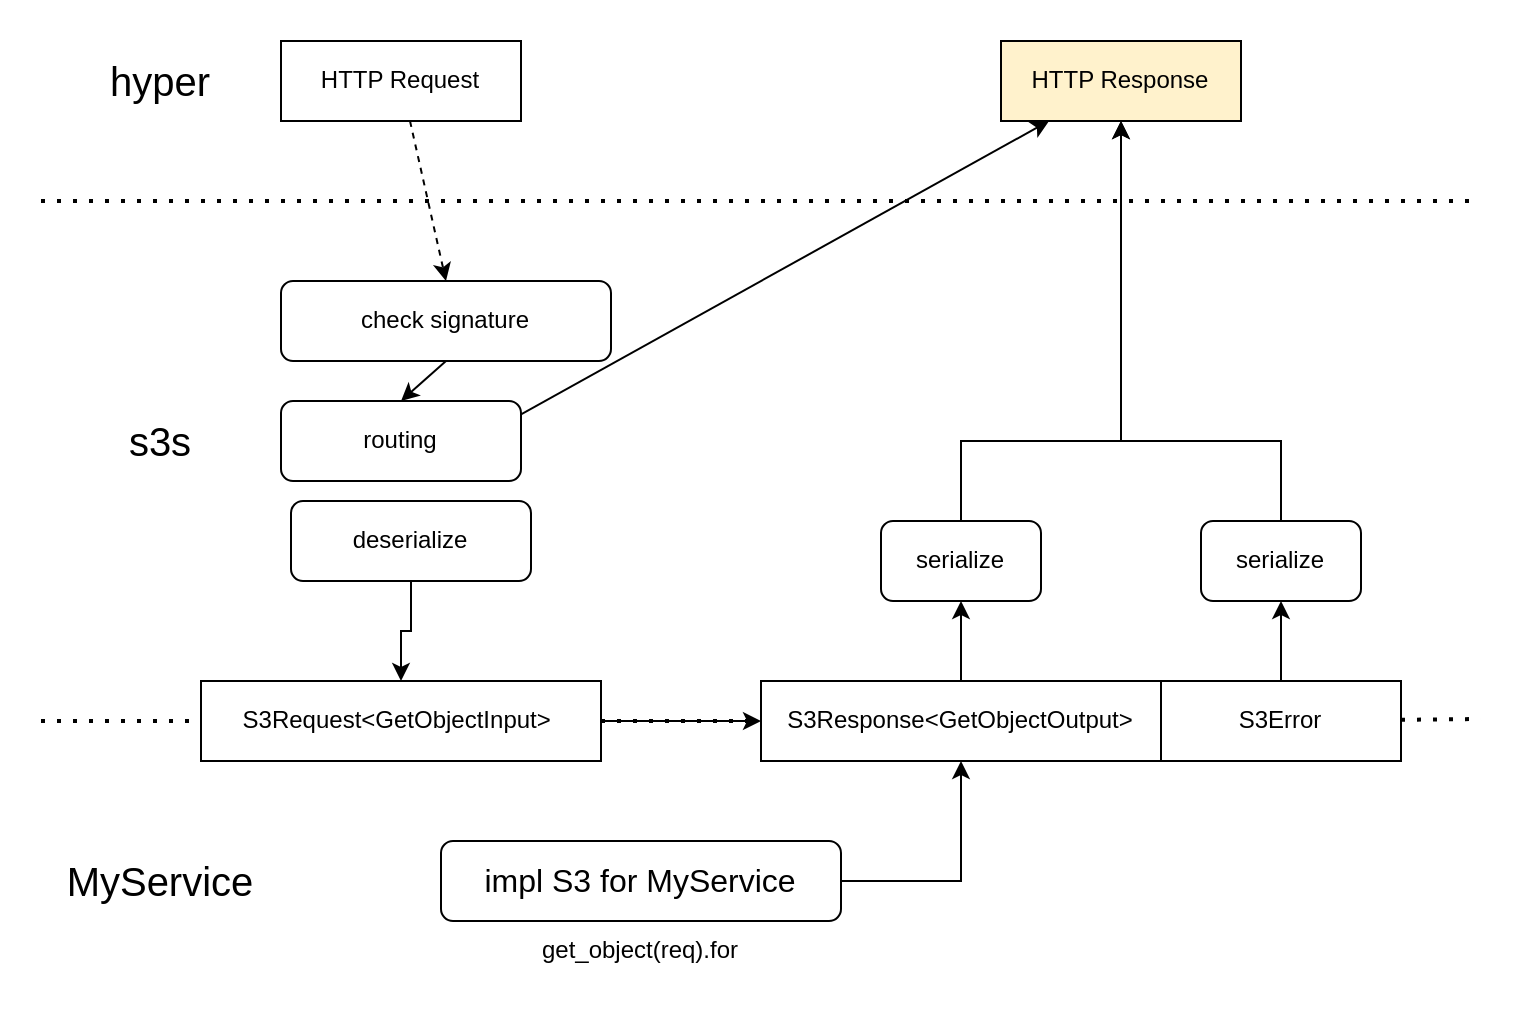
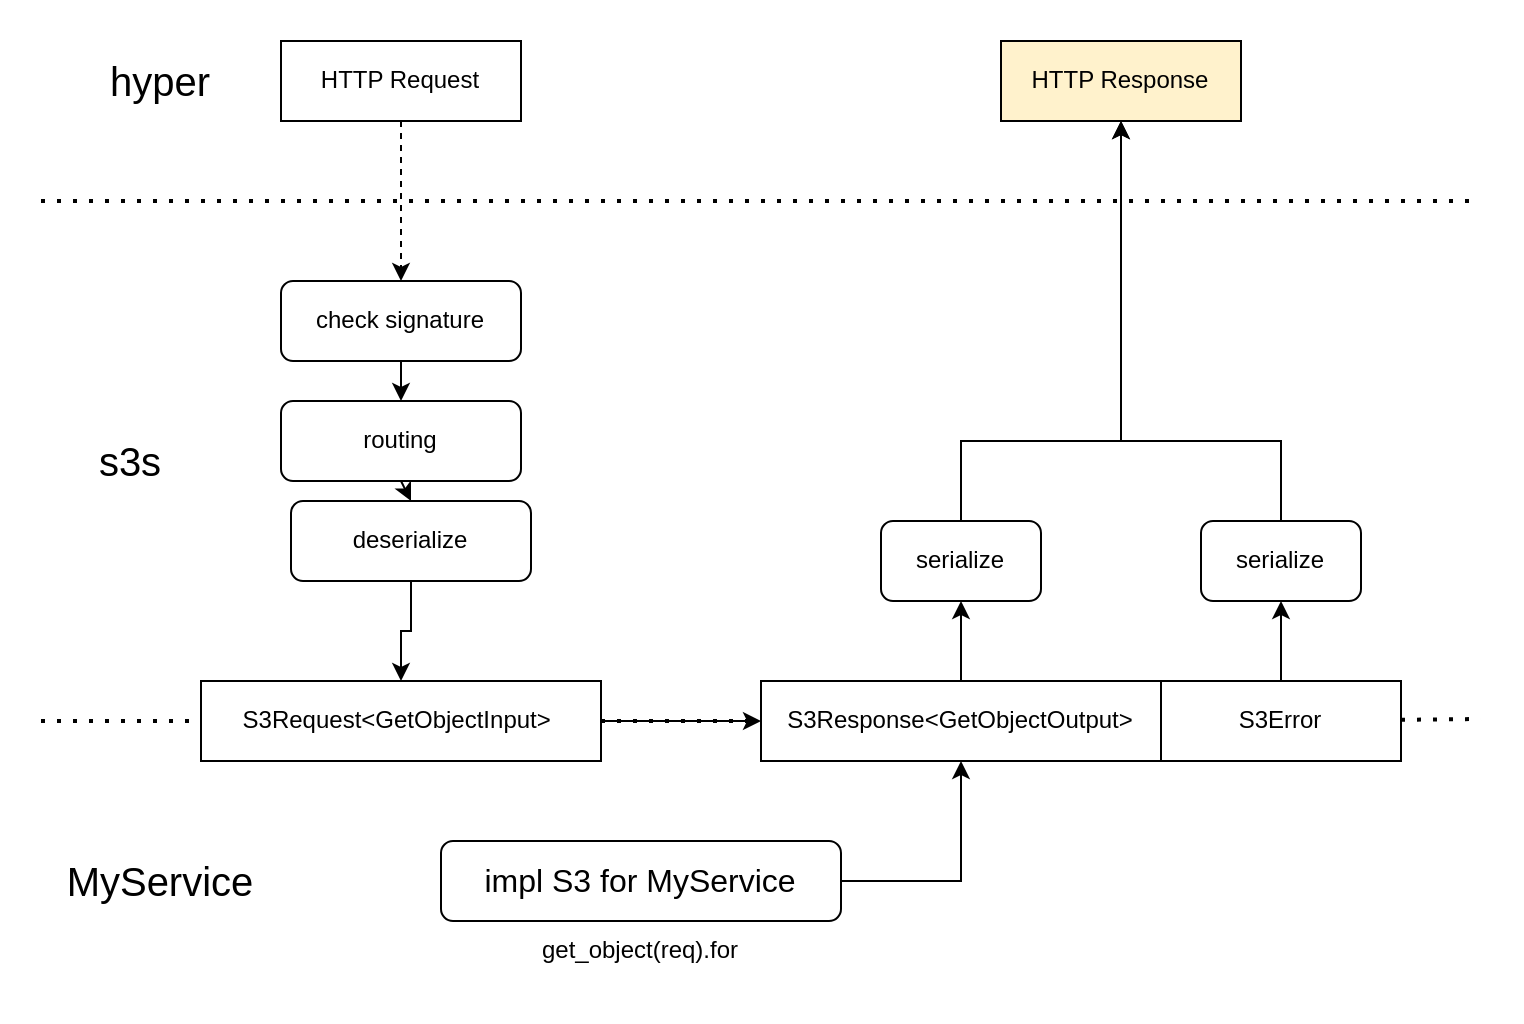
edge "routing" -> "HTTP Response": now "routing" -> "deserialize"
node "check signature": size 330x80 -> 240x80
node "s3s": moved (161, 441) -> (131, 461)
